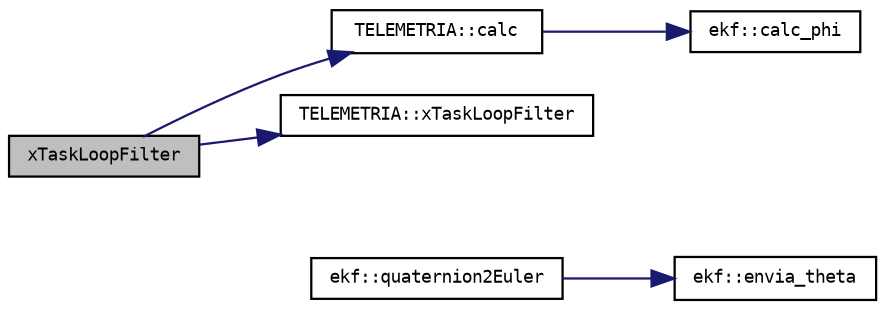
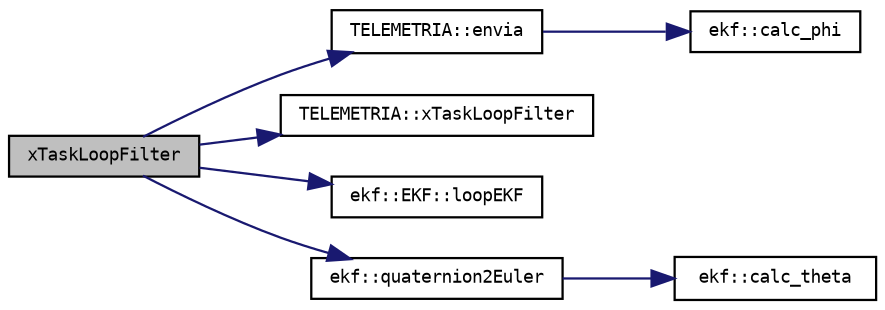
node "TELEMETRIA::calc": label "TELEMETRIA::calc" -> "TELEMETRIA::envia"
node "ekf::EKF::loopEKF": added
edge "xTaskLoopFilter" -> "ekf::quaternion2Euler": added
node "ekf::envia_theta": label "ekf::envia_theta" -> "ekf::calc_theta"
